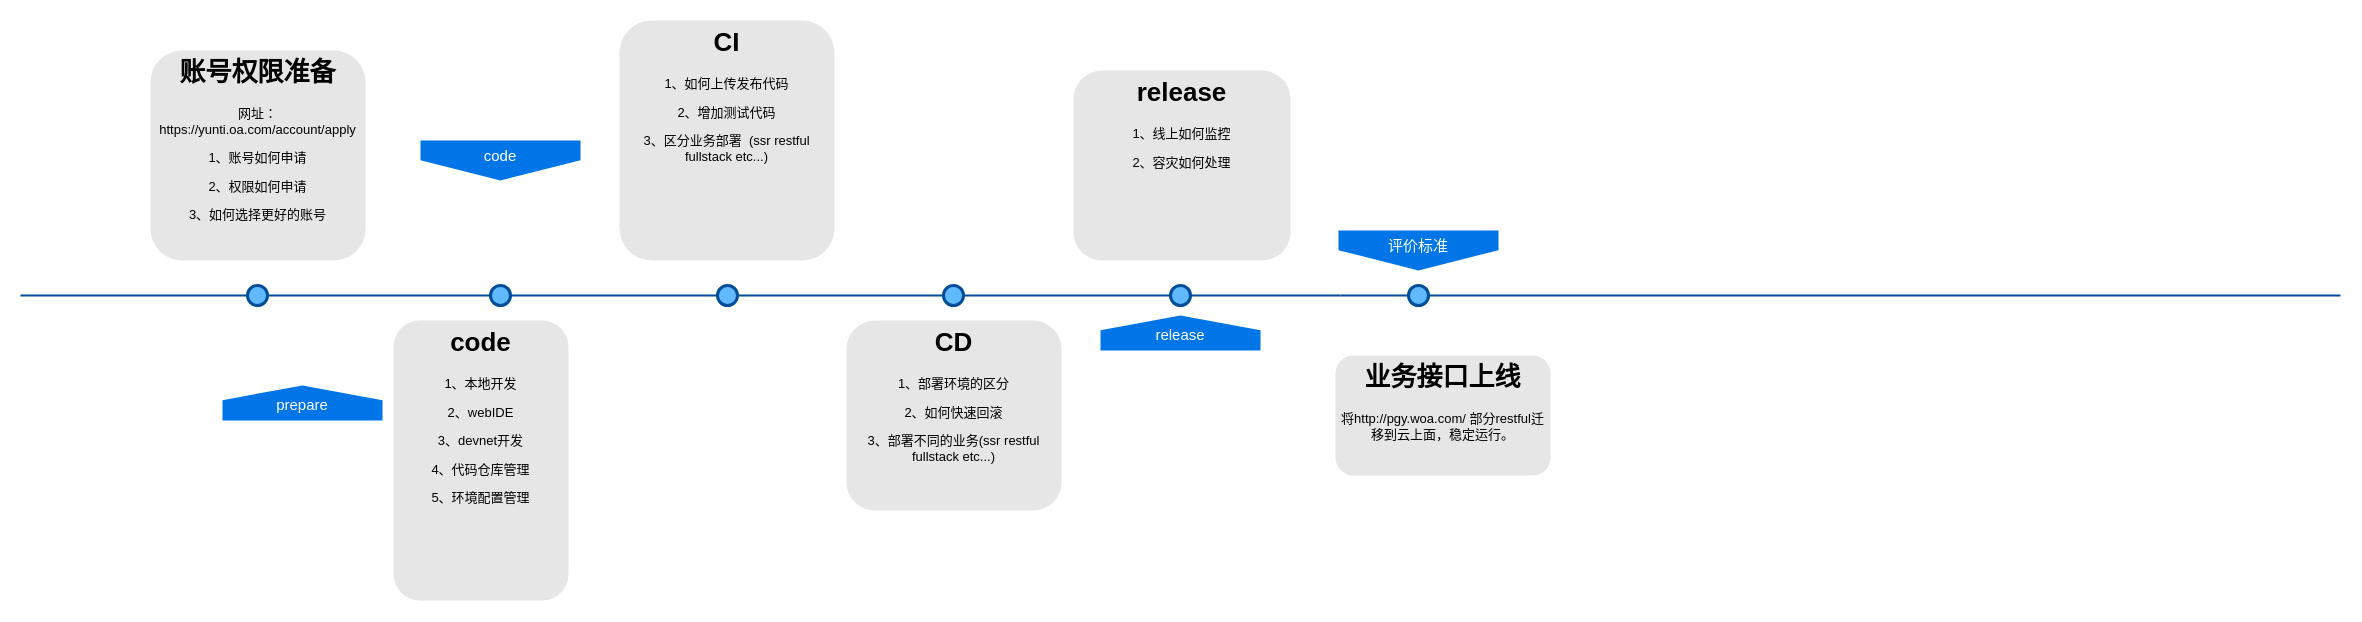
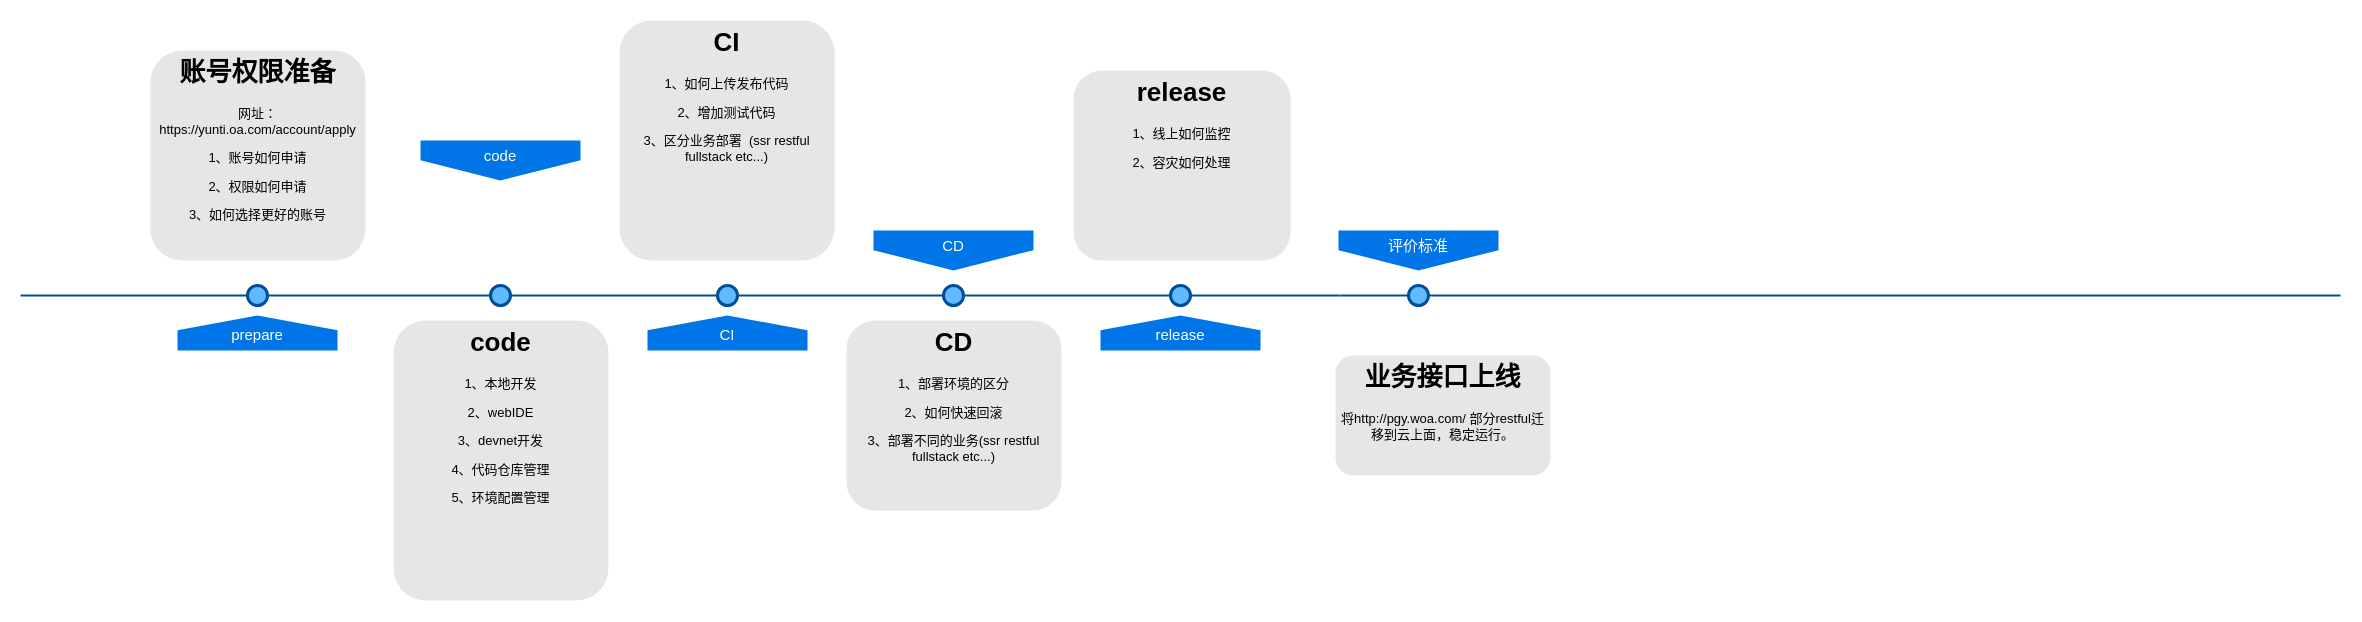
node "CD": added
node "CI": added
node "prepare": moved (303, 403) -> (258, 333)
node "code1、本地开发 2、webIDE 3、devnet开发 4、代码仓库管理 5、环境配置管理": size 175x280 -> 215x280
